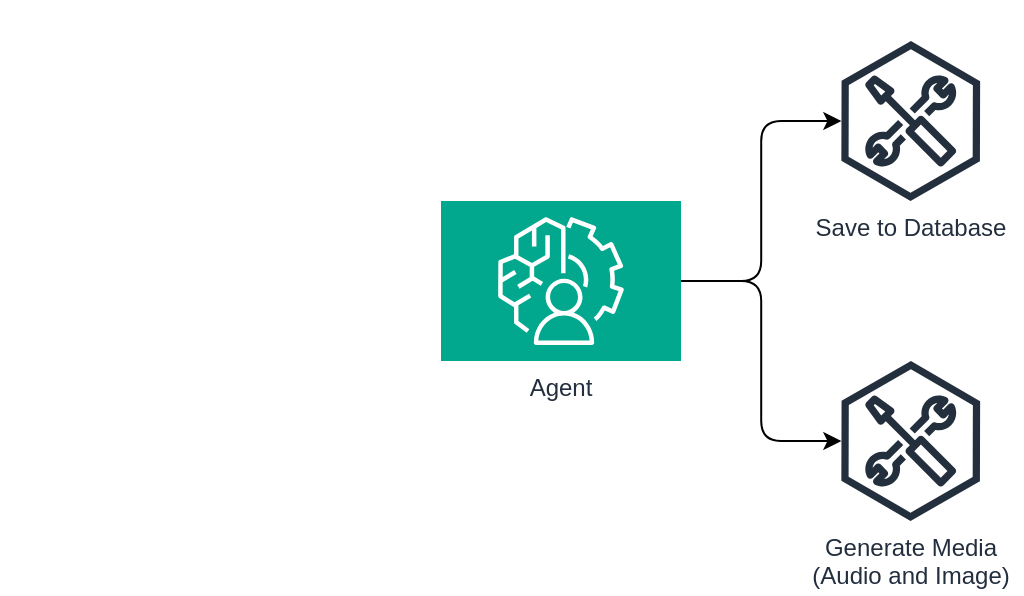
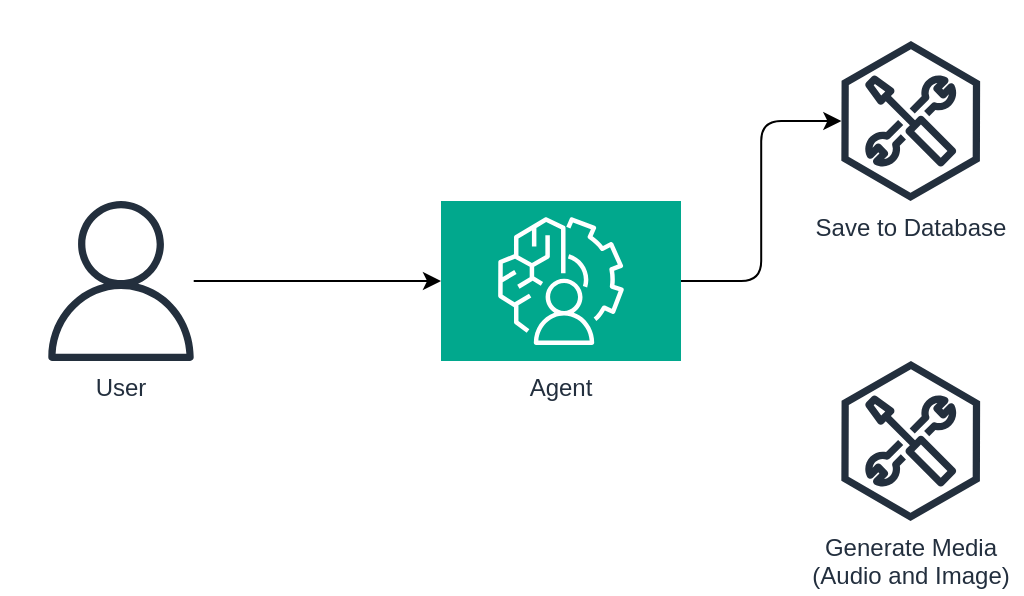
node "User": added
edge "User" -> "Agent": added
edge "Agent" -> "Generate Media (Audio and Image)": removed
